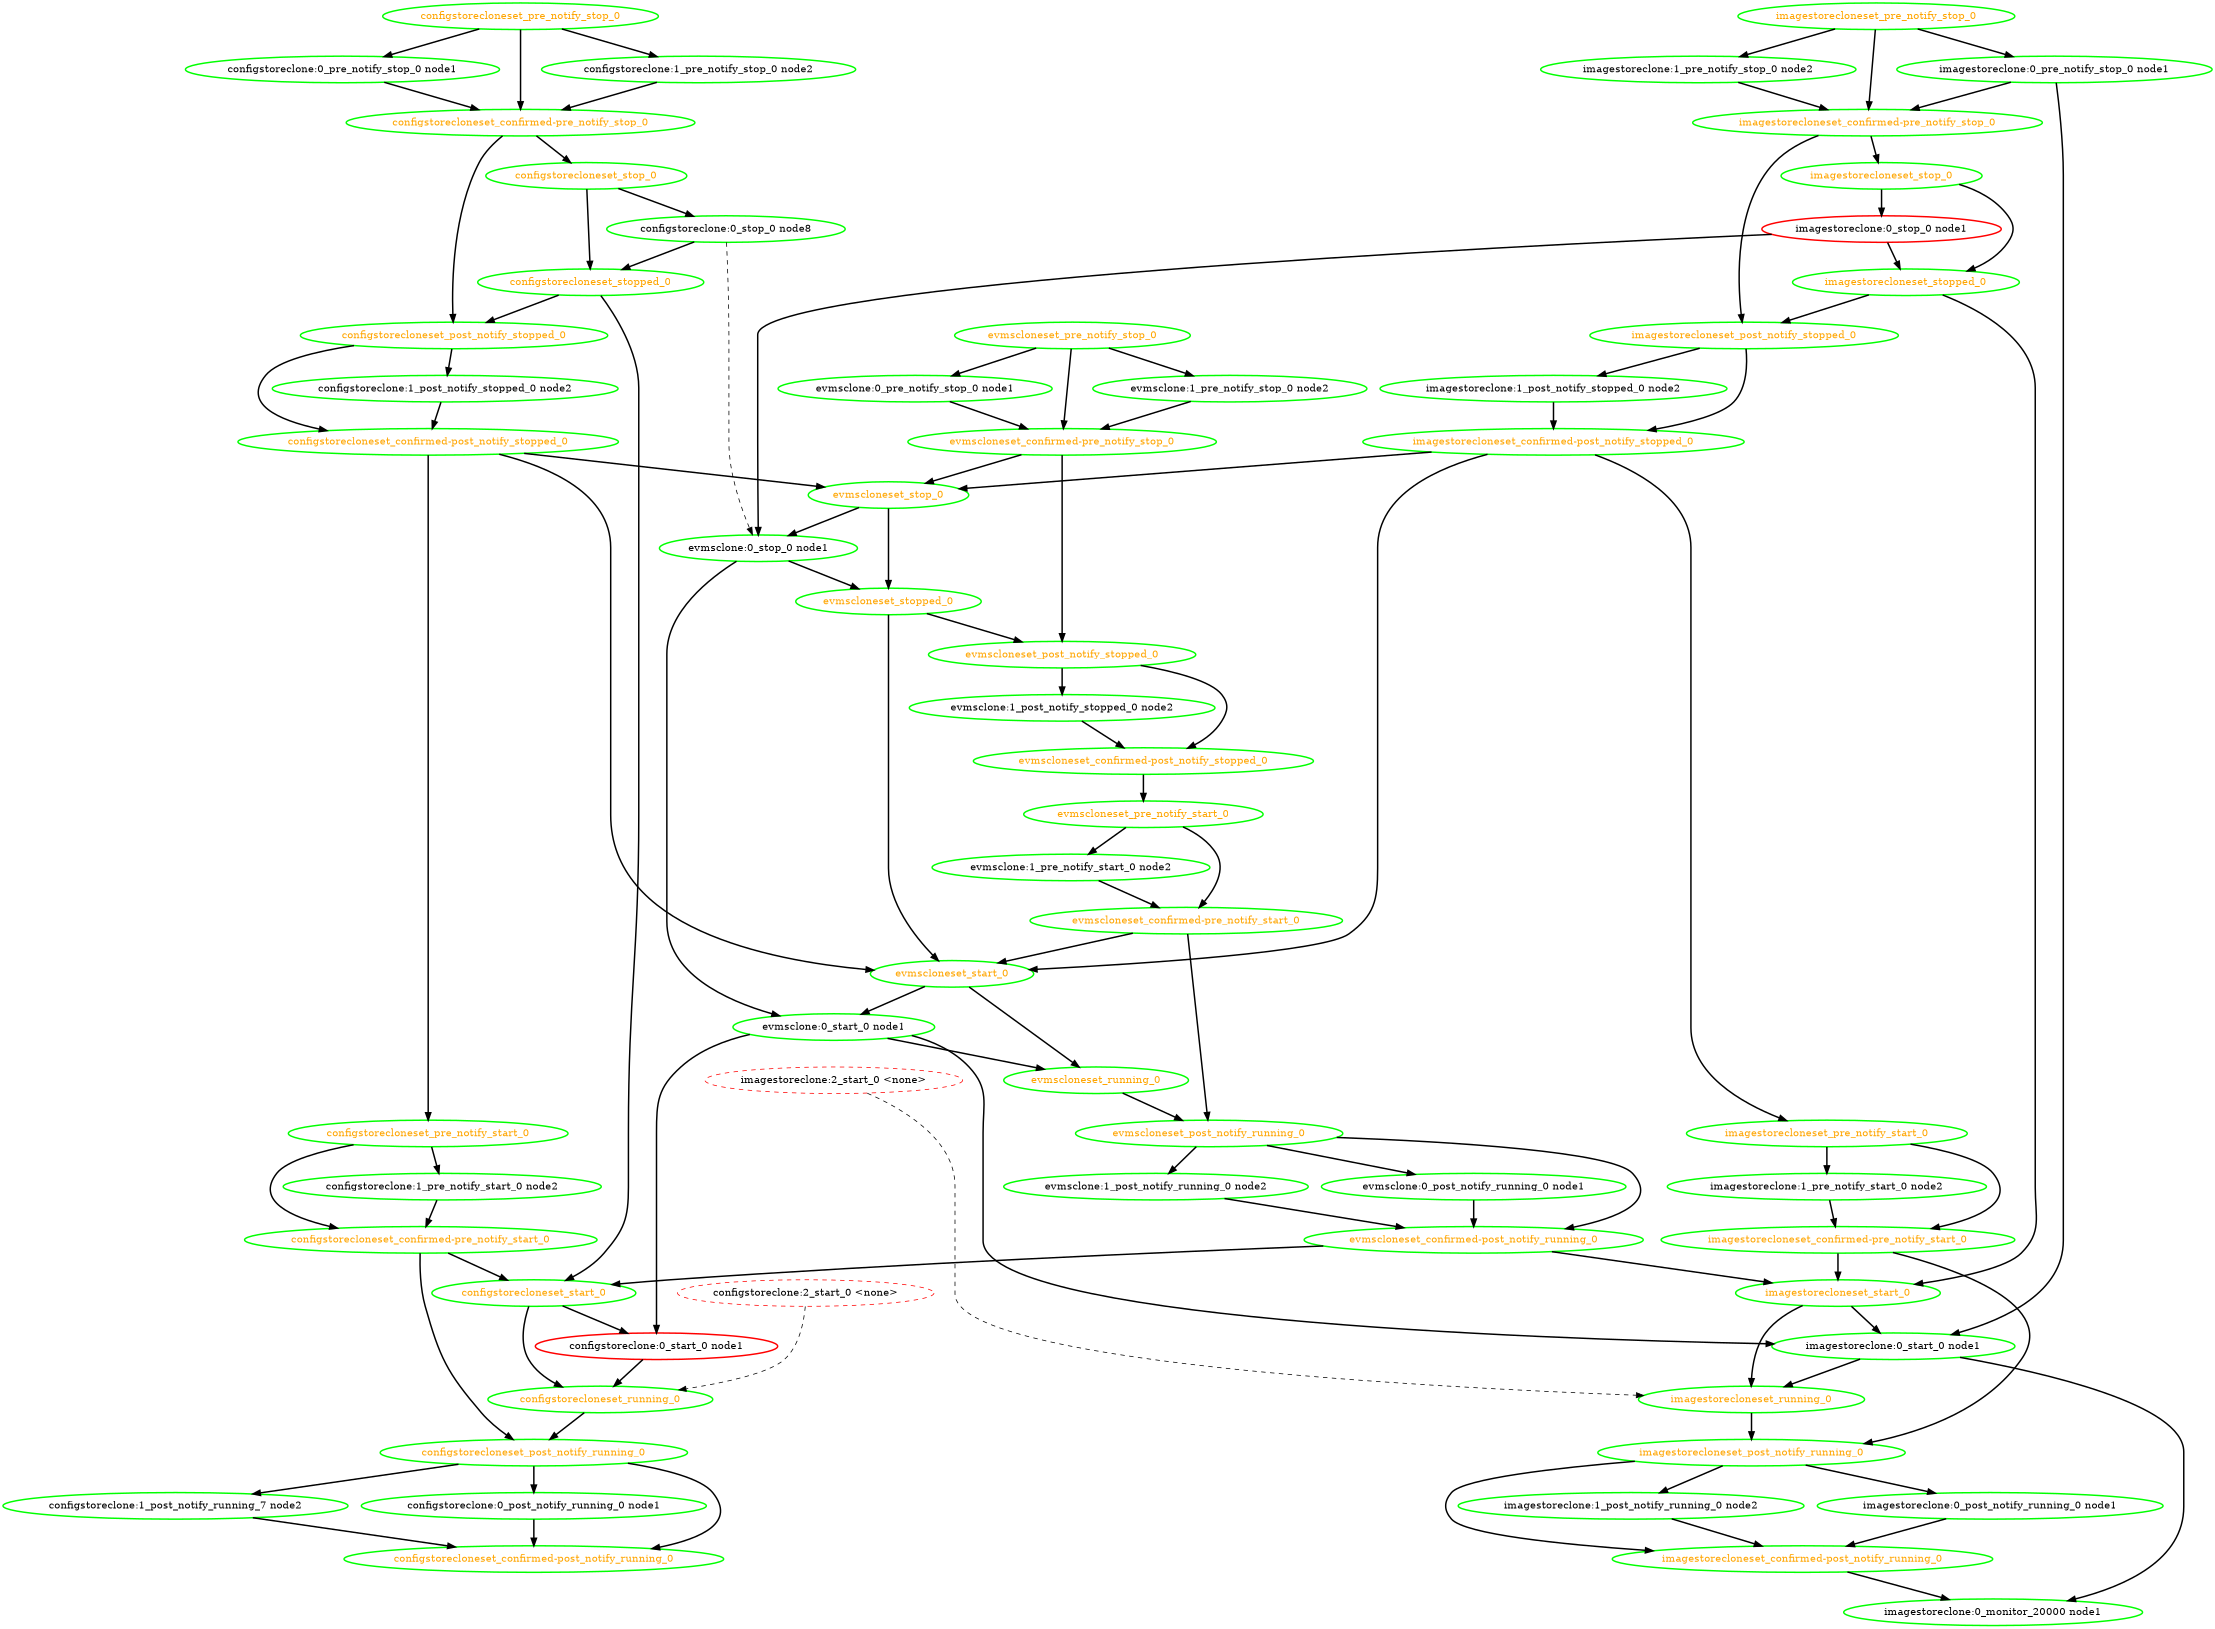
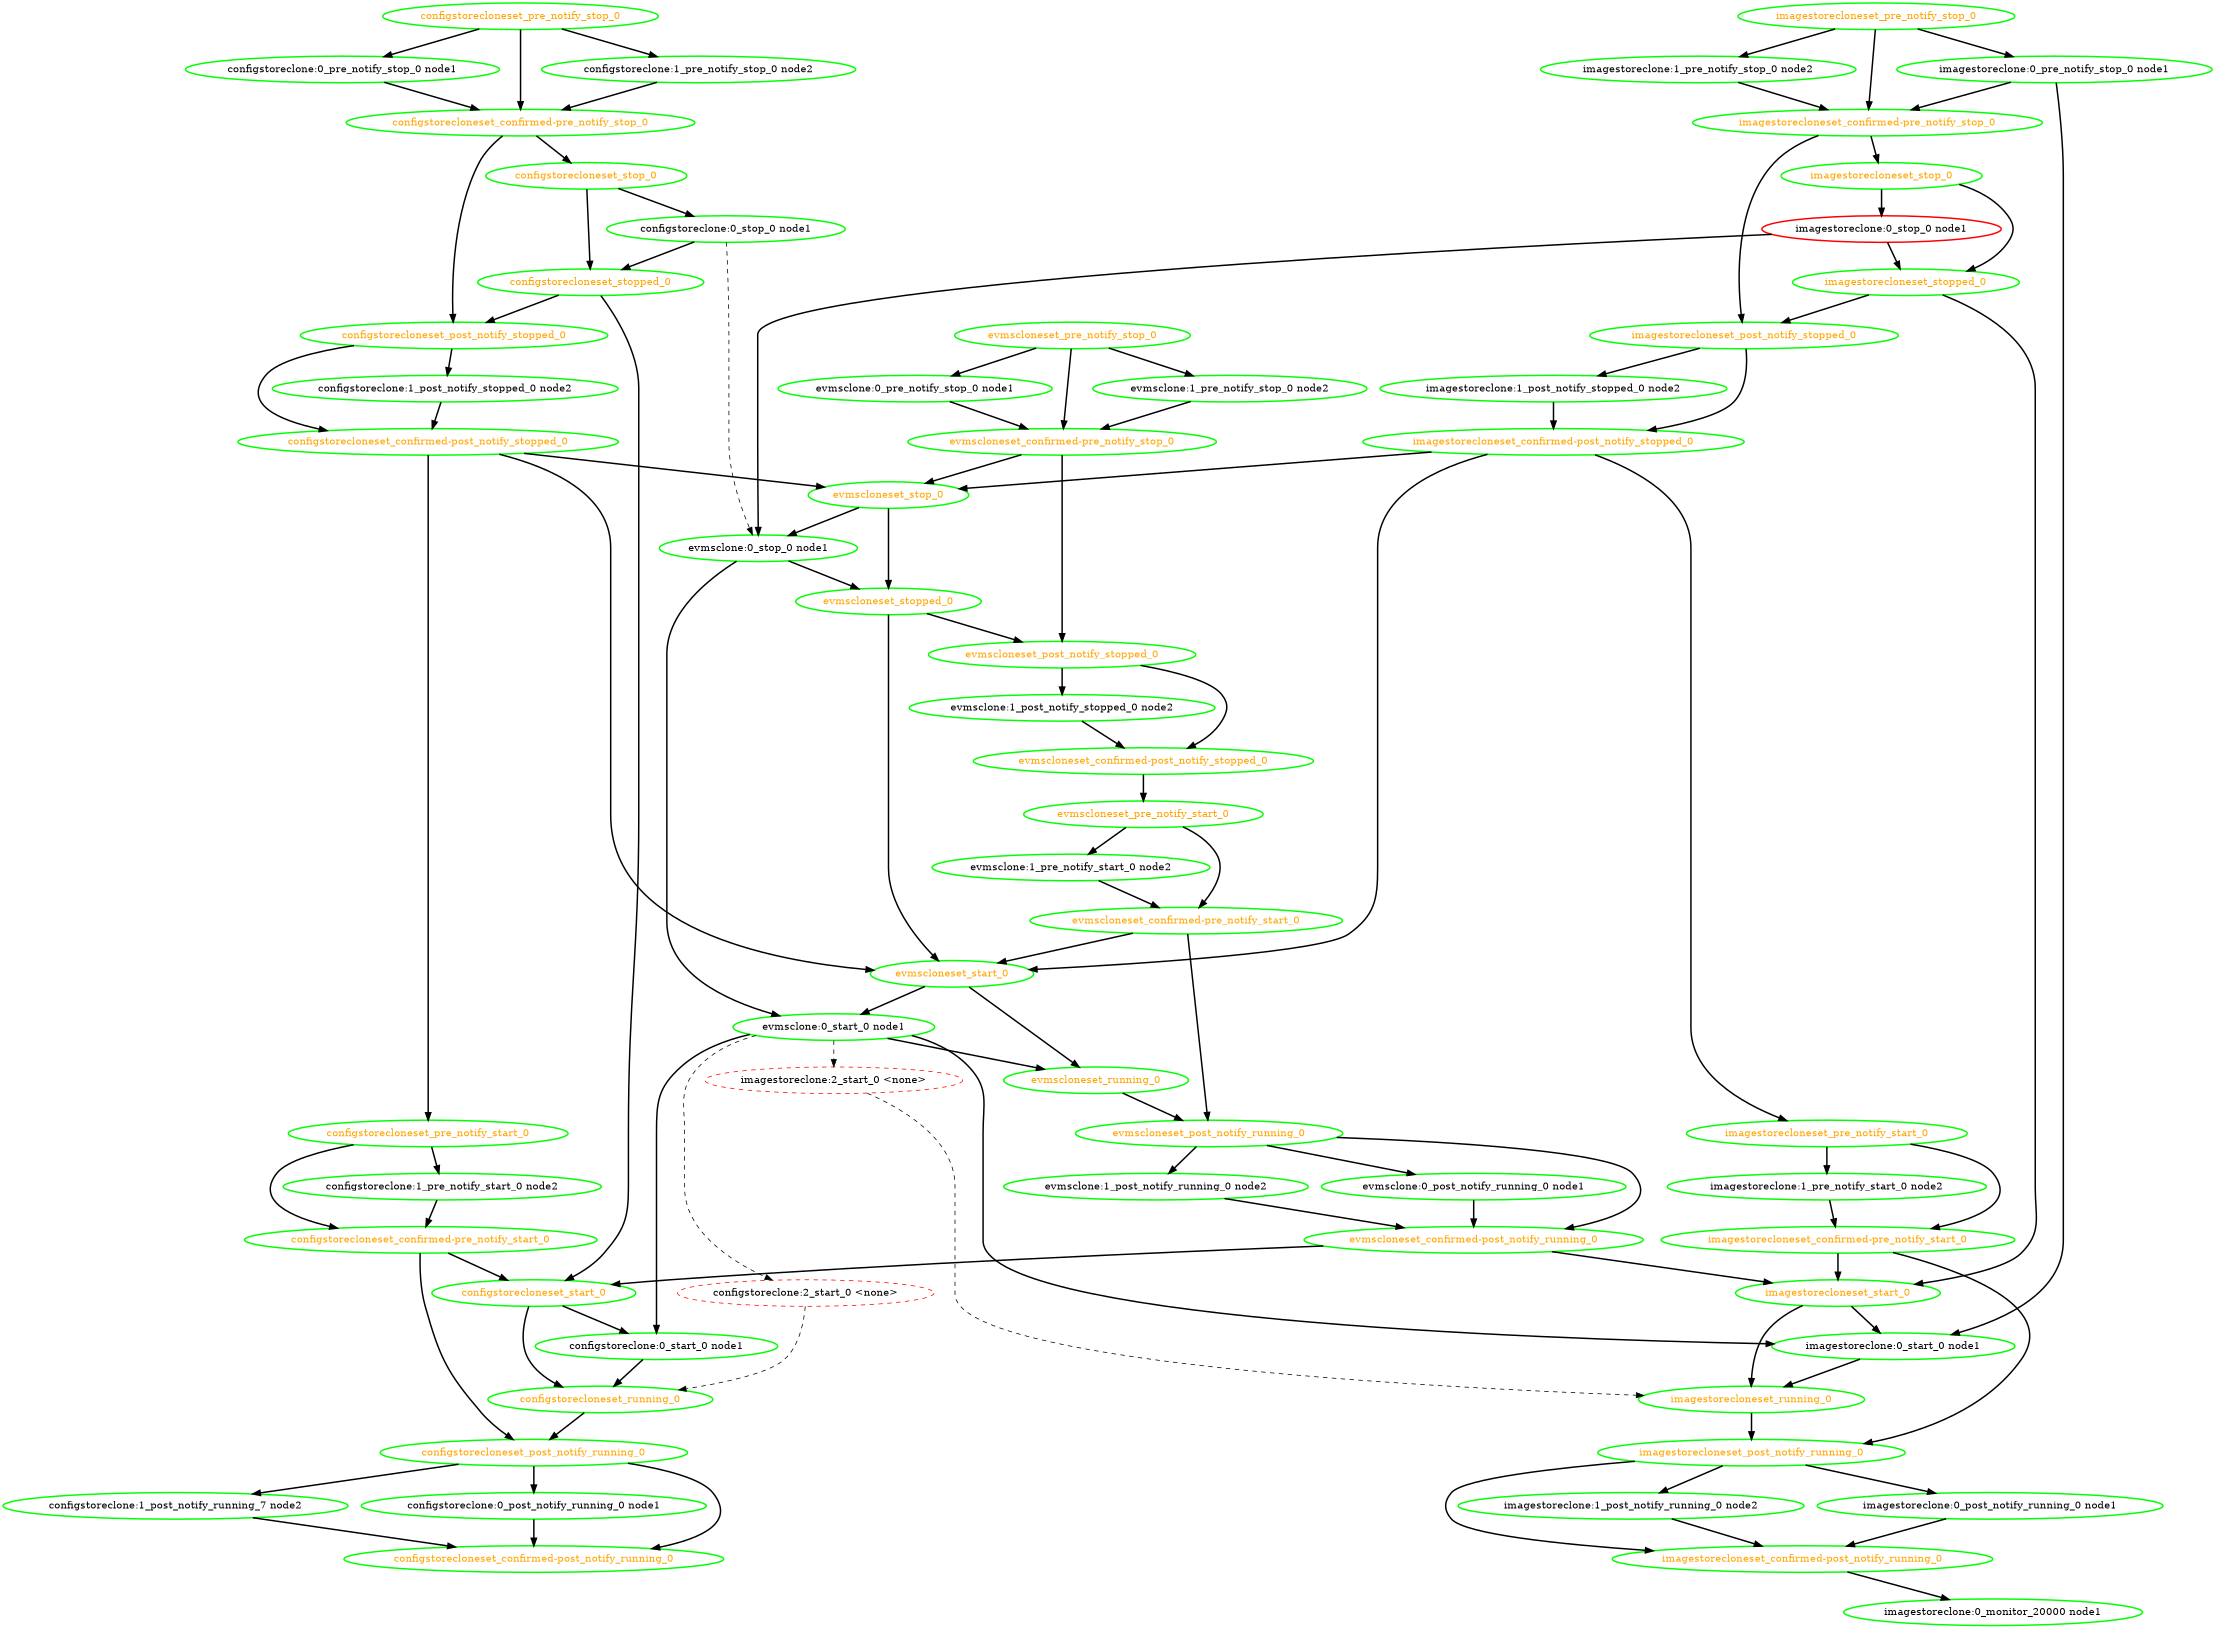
node "configstoreclone:0_stop_0 node8": label "configstoreclone:0_stop_0 node8" -> "configstoreclone:0_stop_0 node1"
edge "evmsclone:0_start_0 node1" -> "imagestoreclone:2_start_0 <none>": added
edge "evmsclone:0_start_0 node1" -> "configstoreclone:2_start_0 <none>": added
node "configstoreclone:0_start_0 node1": color red -> green
edge "imagestoreclone:0_start_0 node1" -> "imagestoreclone:0_monitor_20000 node1": removed
